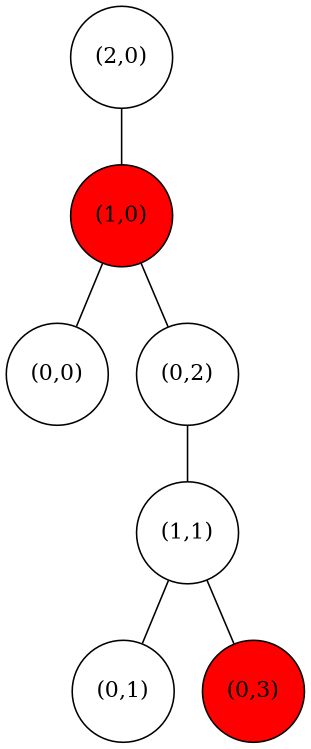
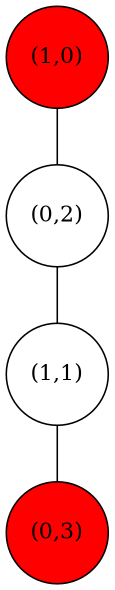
node "(2,0)": removed
node "(0,0)": removed
node "(0,1)": removed
